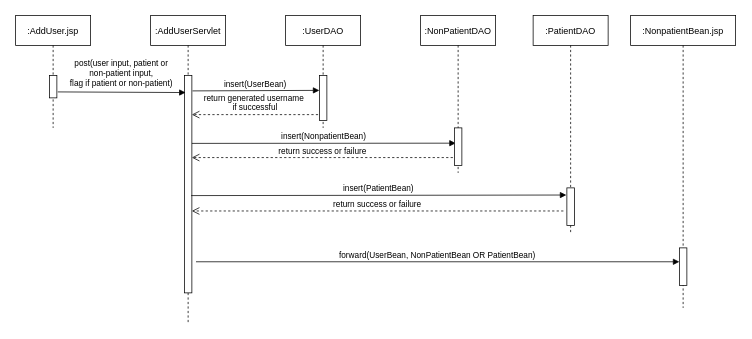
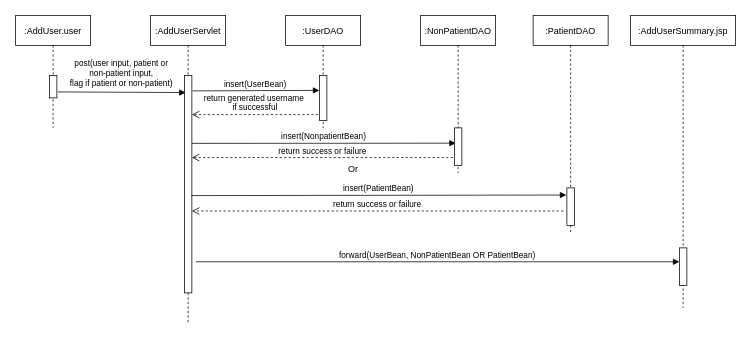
node ":AddUser.jsp": label ":AddUser.jsp" -> ":AddUser.user"
node ":NonpatientBean.jsp": label ":NonpatientBean.jsp" -> ":AddUserSummary.jsp"
node "Or": added
